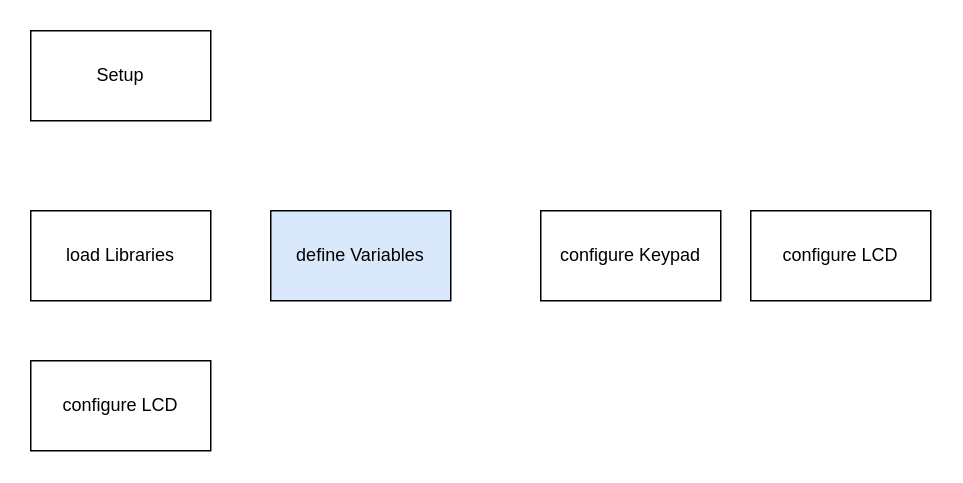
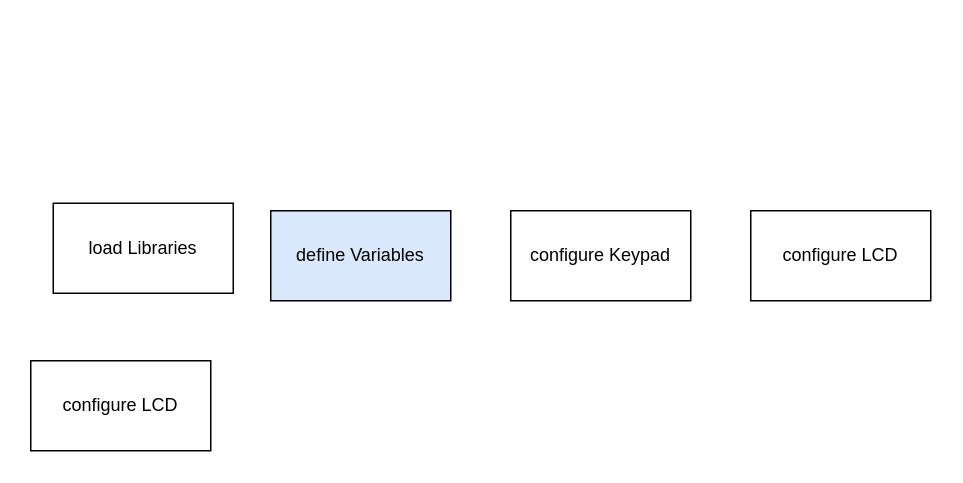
node "Setup": removed
node "load Libraries": moved (121, 256) -> (143, 248)
node "configure Keypad": moved (631, 256) -> (601, 256)
